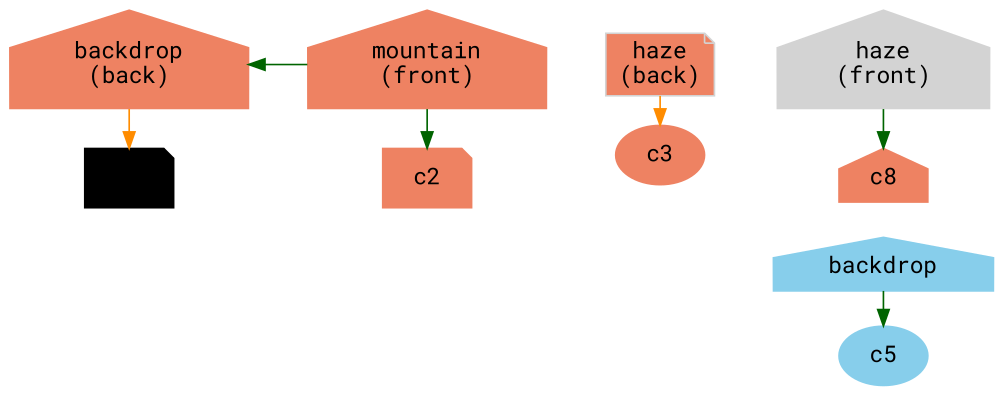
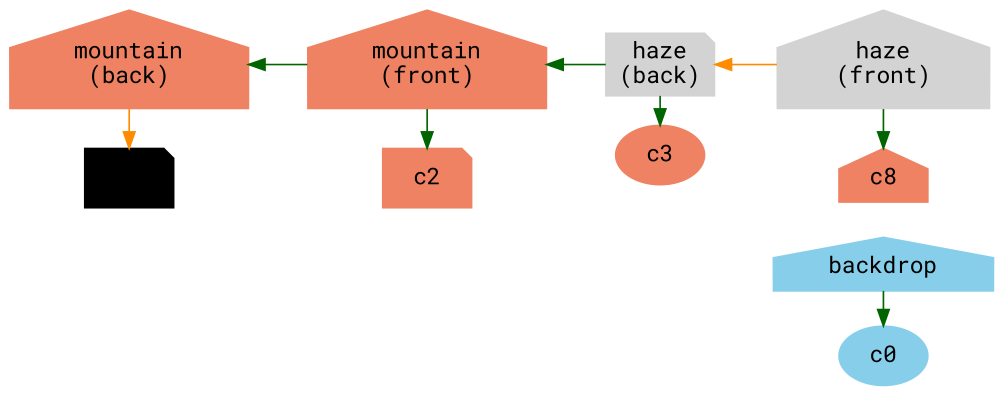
node "backdrop (back)": label "backdrop (back)" -> "mountain (back)"
edge "haze (back)" -> "mountain (front)": added
node "haze (back)": fillcolor salmon2 -> lightgrey
edge "haze (front)" -> "haze (back)": added
edge "haze (back)" -> "c3": color darkorange -> darkgreen
node "c5": label "c5" -> "c0"
